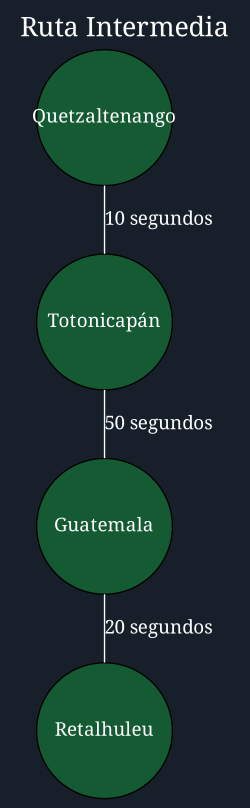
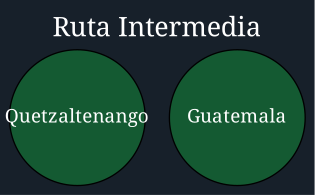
node "Totonicapán": removed
node "Retalhuleu": removed
